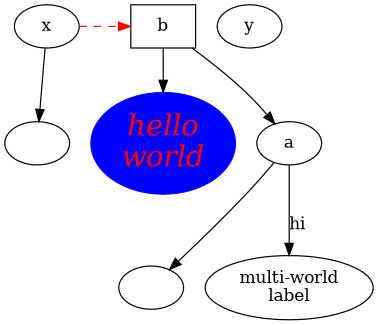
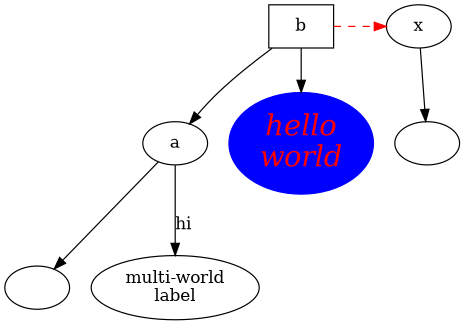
edge "x" -> "b": reversed
node "y": removed
